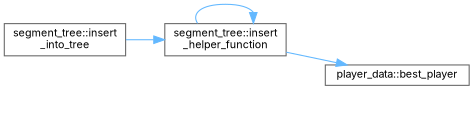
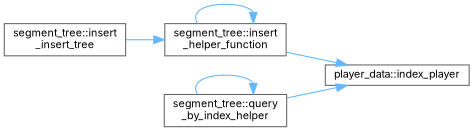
node "segment_tree::insert _into_tree": label "segment_tree::insert _into_tree" -> "segment_tree::insert _insert_tree"
node "player_data::best_player": label "player_data::best_player" -> "player_data::index_player"
node "segment_tree::query _by_index_helper": added
